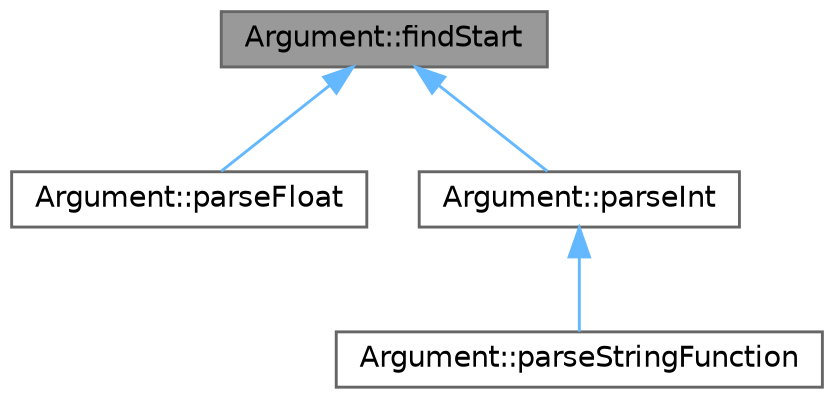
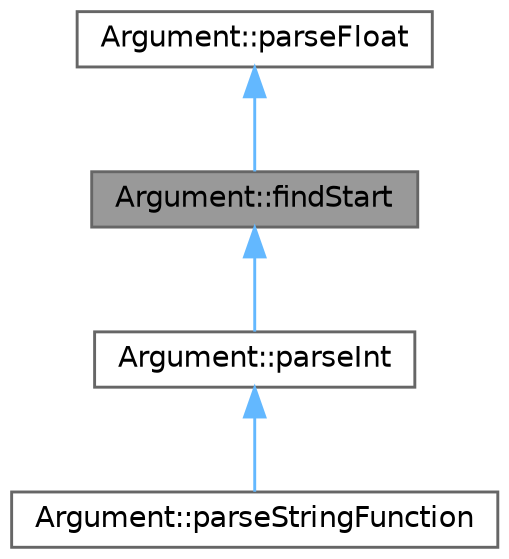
edge "Argument::parseFloat" -> "Argument::findStart": reversed
